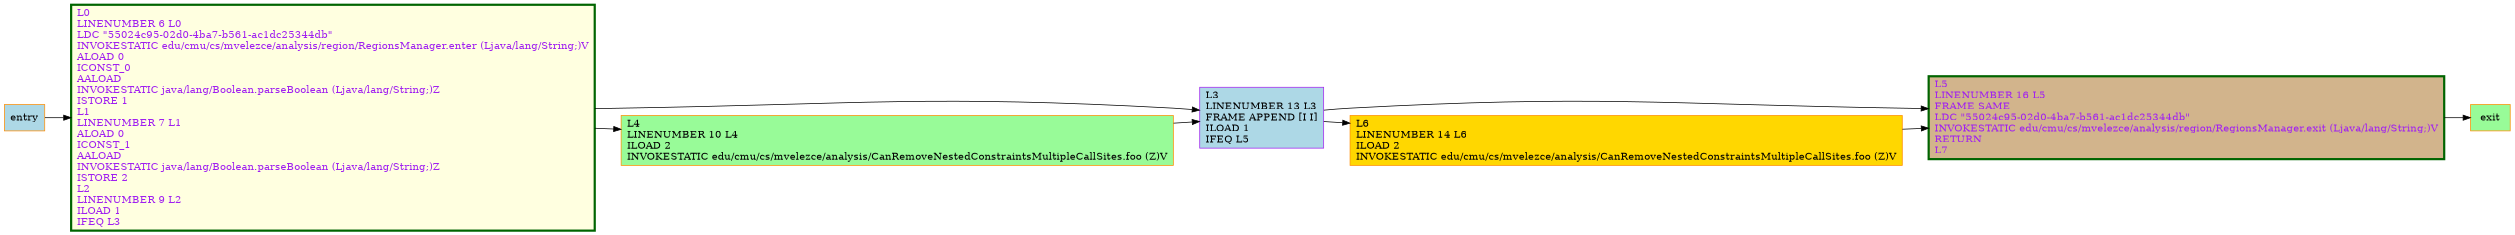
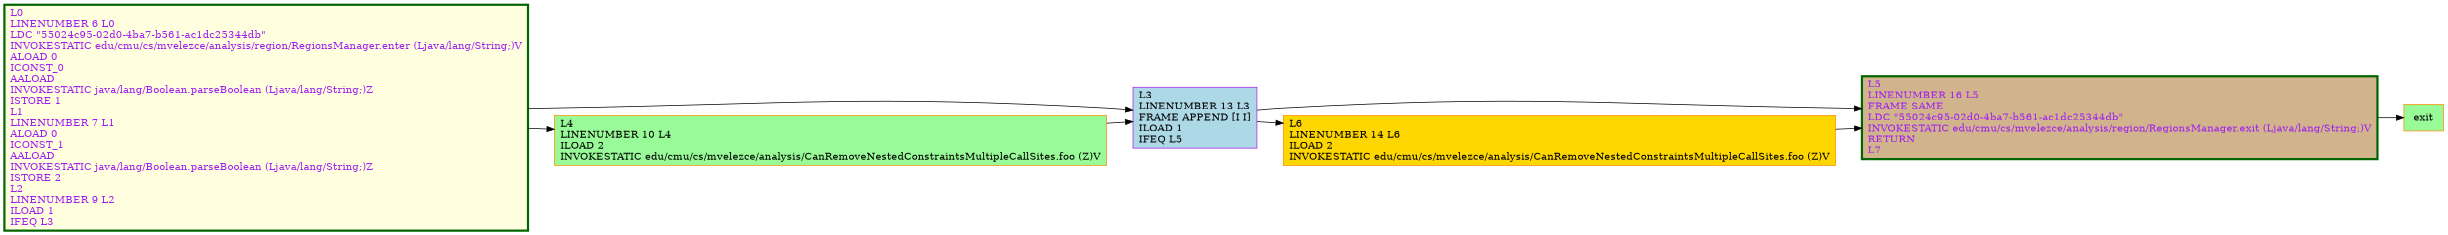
node "entry": removed
